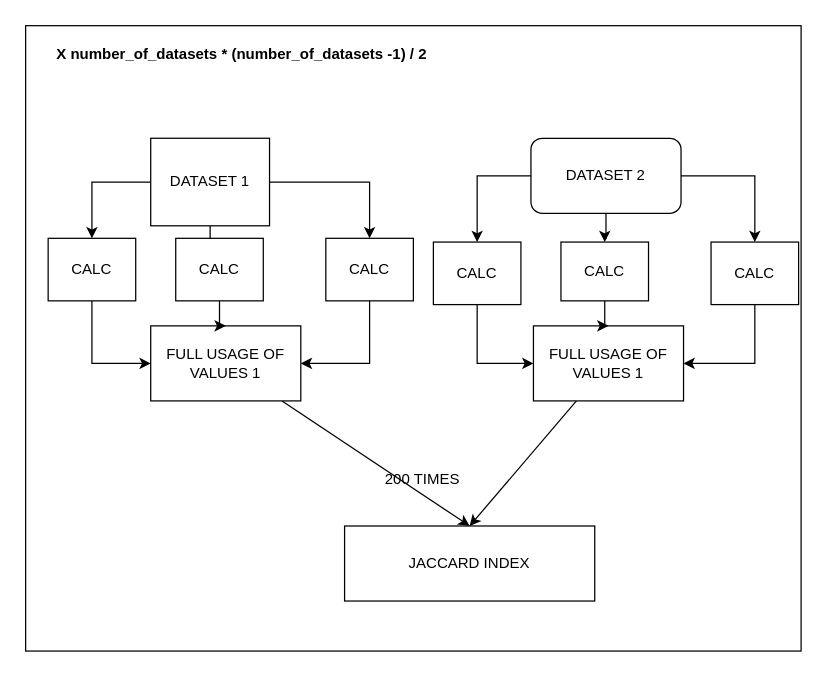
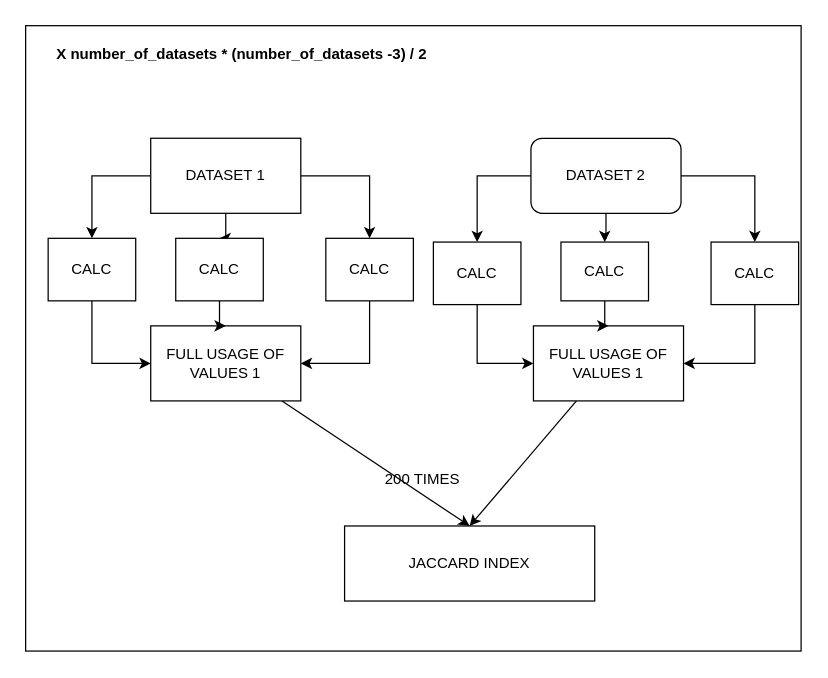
node "X number_of_datasets * (number_of_datasets -1) / 2": label "X number_of_datasets * (number_of_datasets -1) / 2" -> "X number_of_datasets * (number_of_datasets -3) / 2"
node "DATASET 1": size 119x88 -> 150x75
